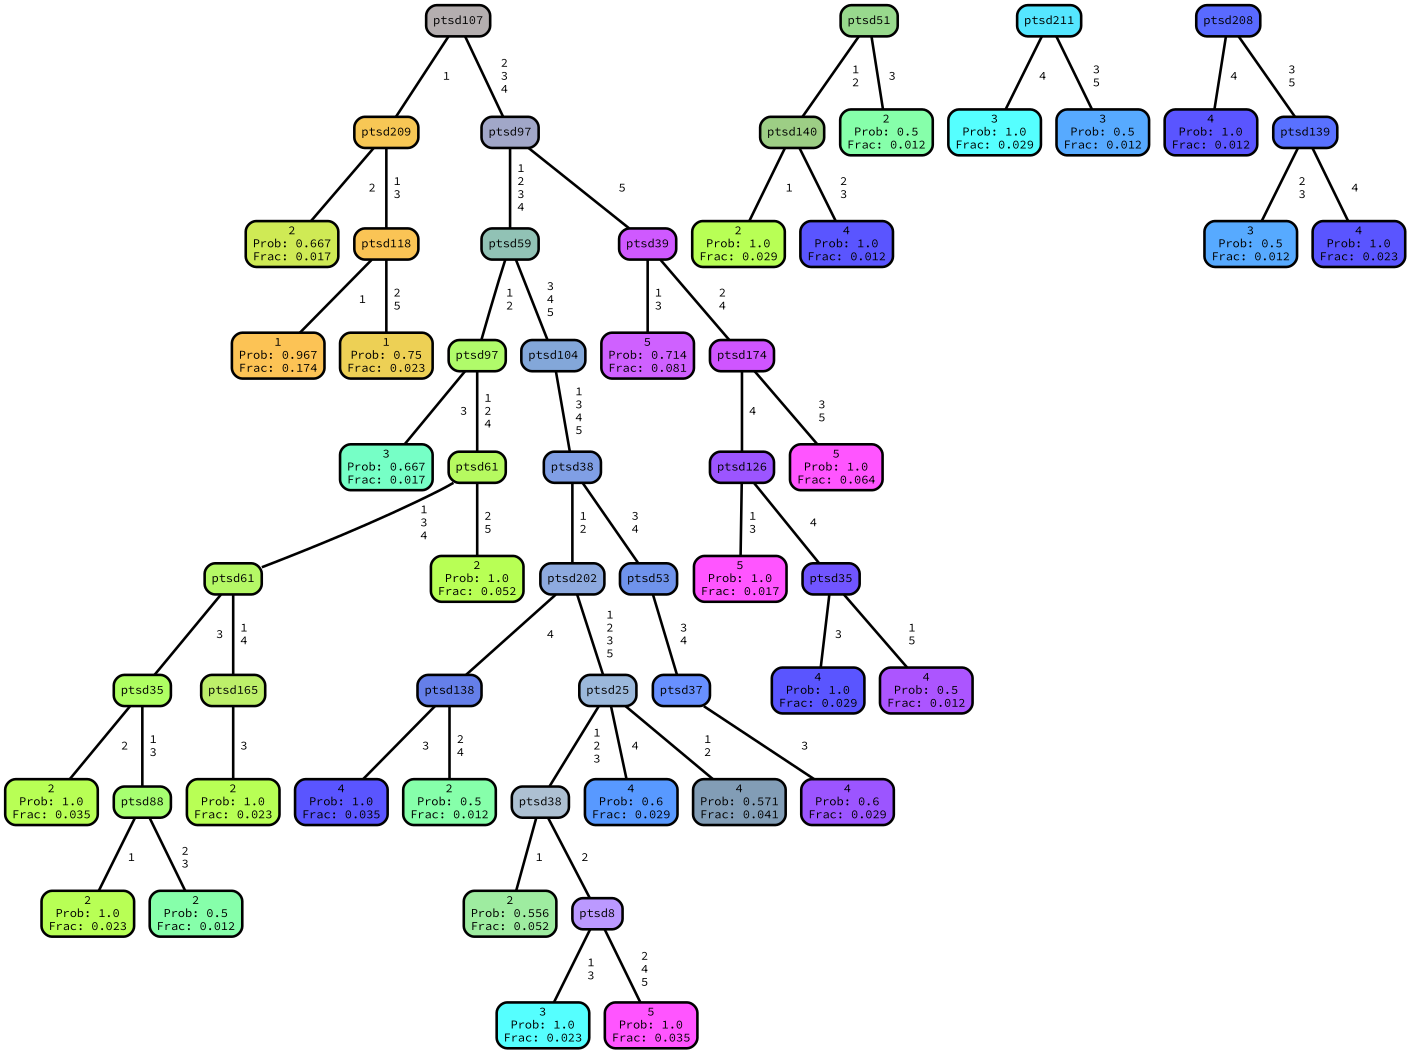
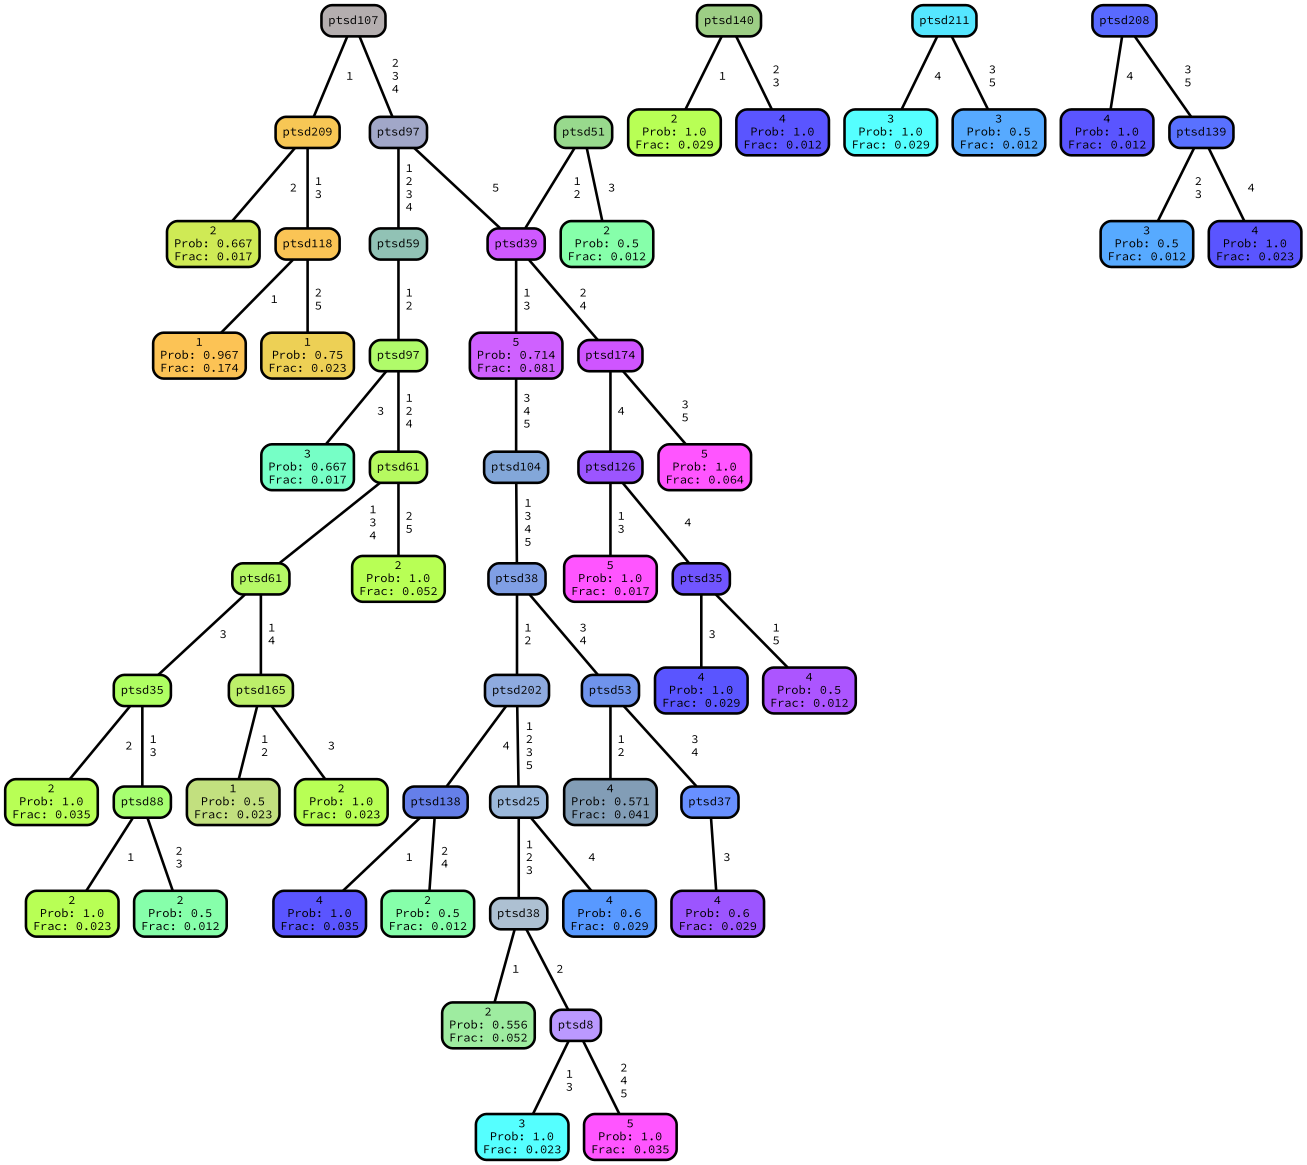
edge "ptsd51" -- "ptsd140": now "ptsd51" -- "ptsd39"
edge "ptsd59" -- "ptsd104": now "5 Prob: 0.714 Frac: 0.081" -- "ptsd104"
edge "ptsd25" -- "4 Prob: 0.571 Frac: 0.041": now "ptsd53" -- "4 Prob: 0.571 Frac: 0.041"
edge "ptsd138" -- "4 Prob: 1.0 Frac: 0.035": label " 3" -> " 1"
node "1 Prob: 0.5 Frac: 0.023": added
